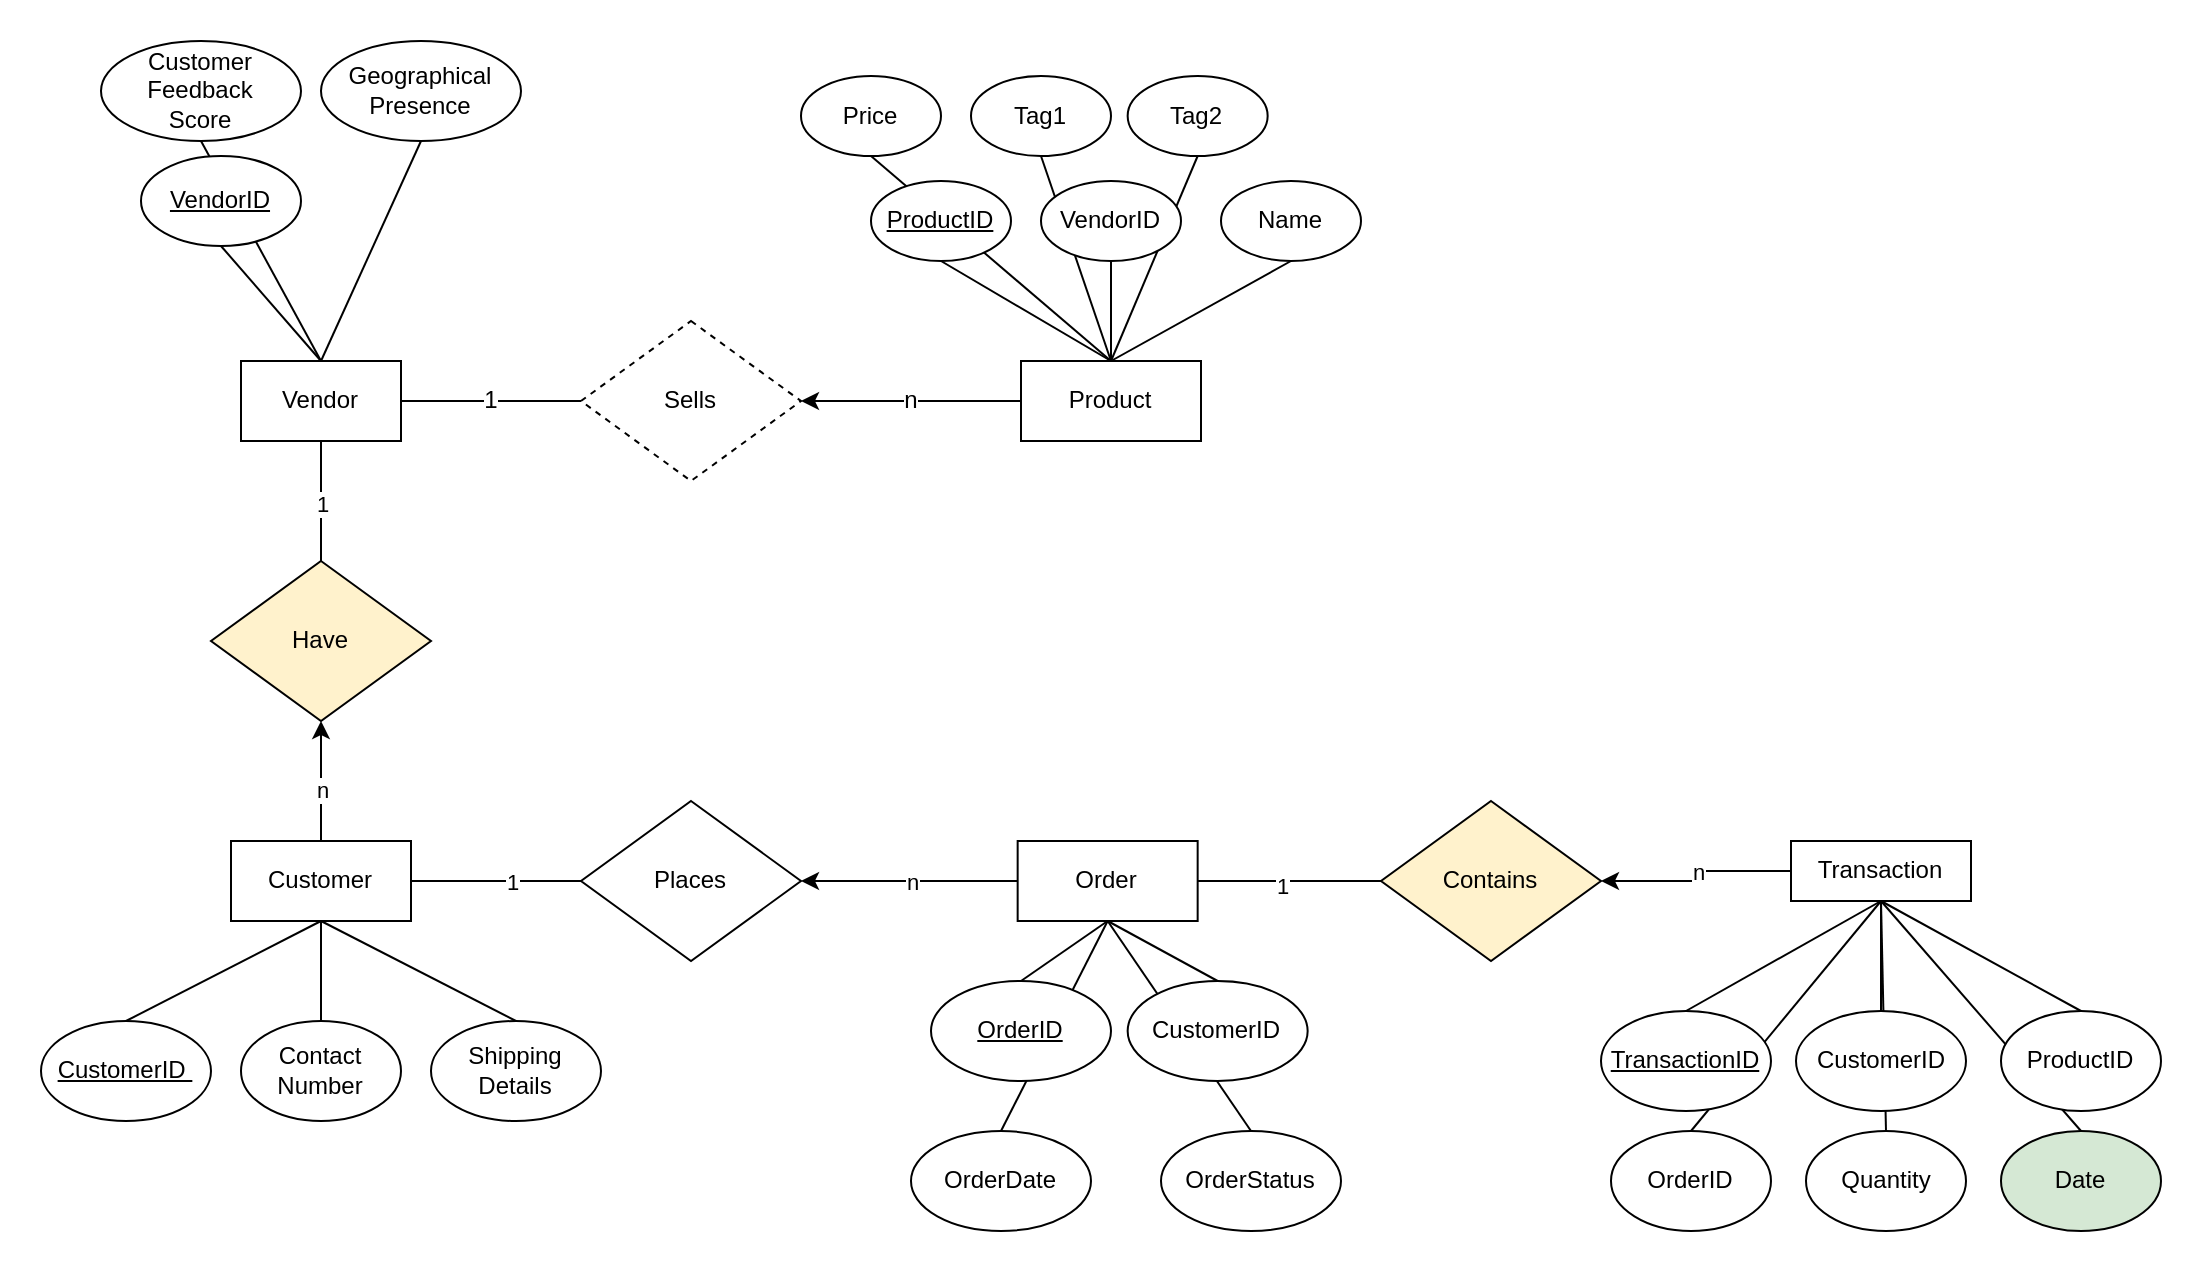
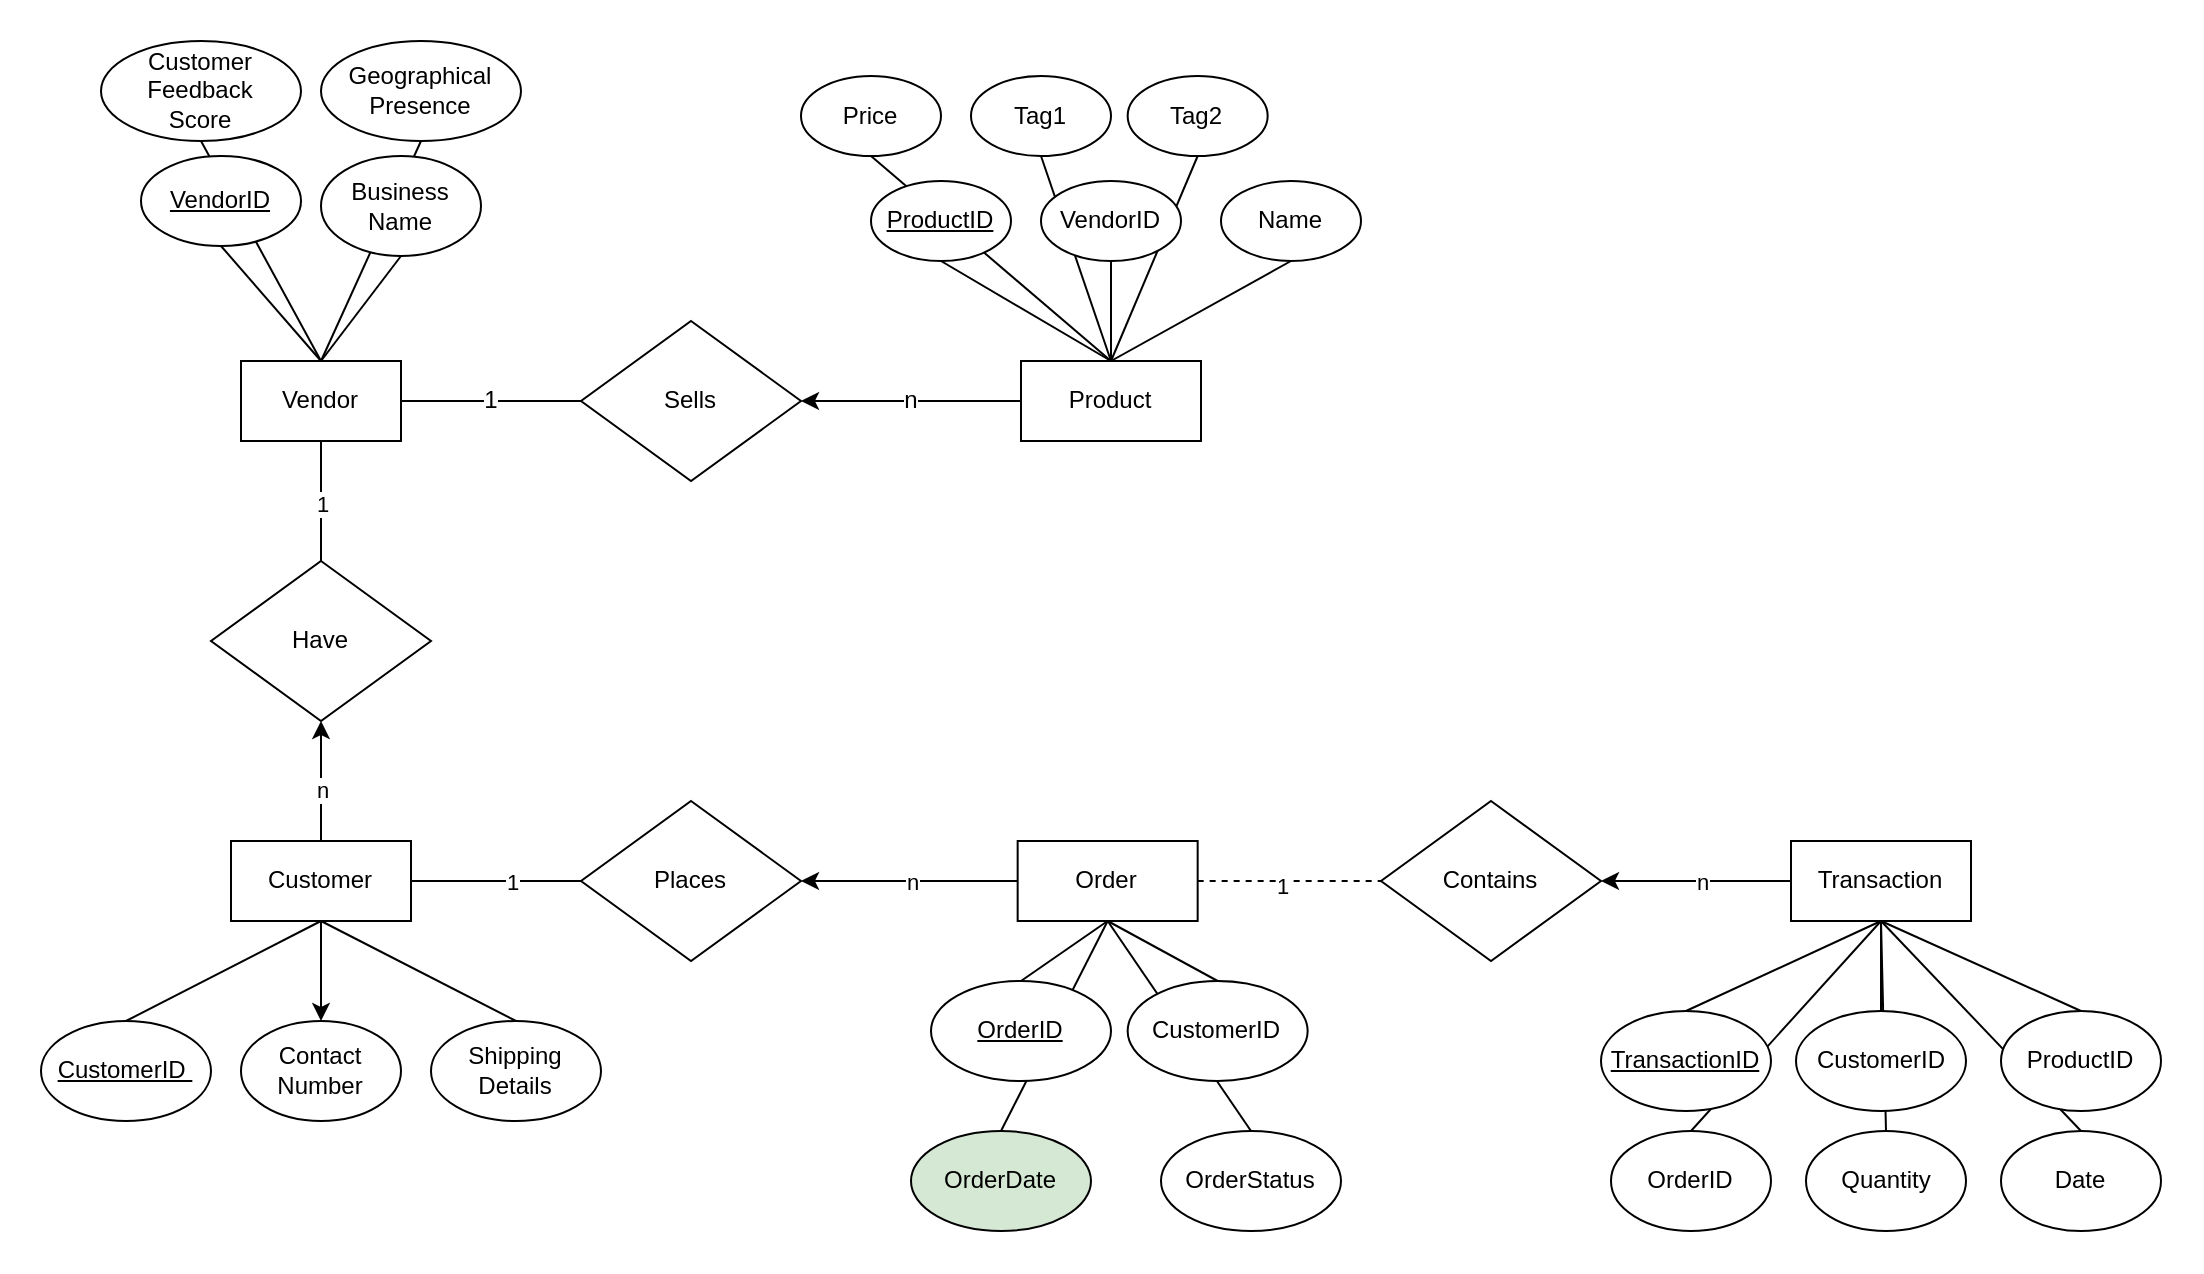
node "BusinessName": added
edge "BusinessName" -- "Vendor": added
node "Sells": style dashed -> solid
node "Have": fillcolor #fff2cc -> #ffffff
node "Transaction": size 180x60 -> 180x80
edge "Order" -- "Contains": style solid -> dashed
node "Contains": fillcolor #fff2cc -> #ffffff
edge "Customer" -- "ContactNumber": arrowhead none -> classic
node "OrderDate": fillcolor #ffffff -> #d5e8d4
node "Date": fillcolor #d5e8d4 -> #ffffff
